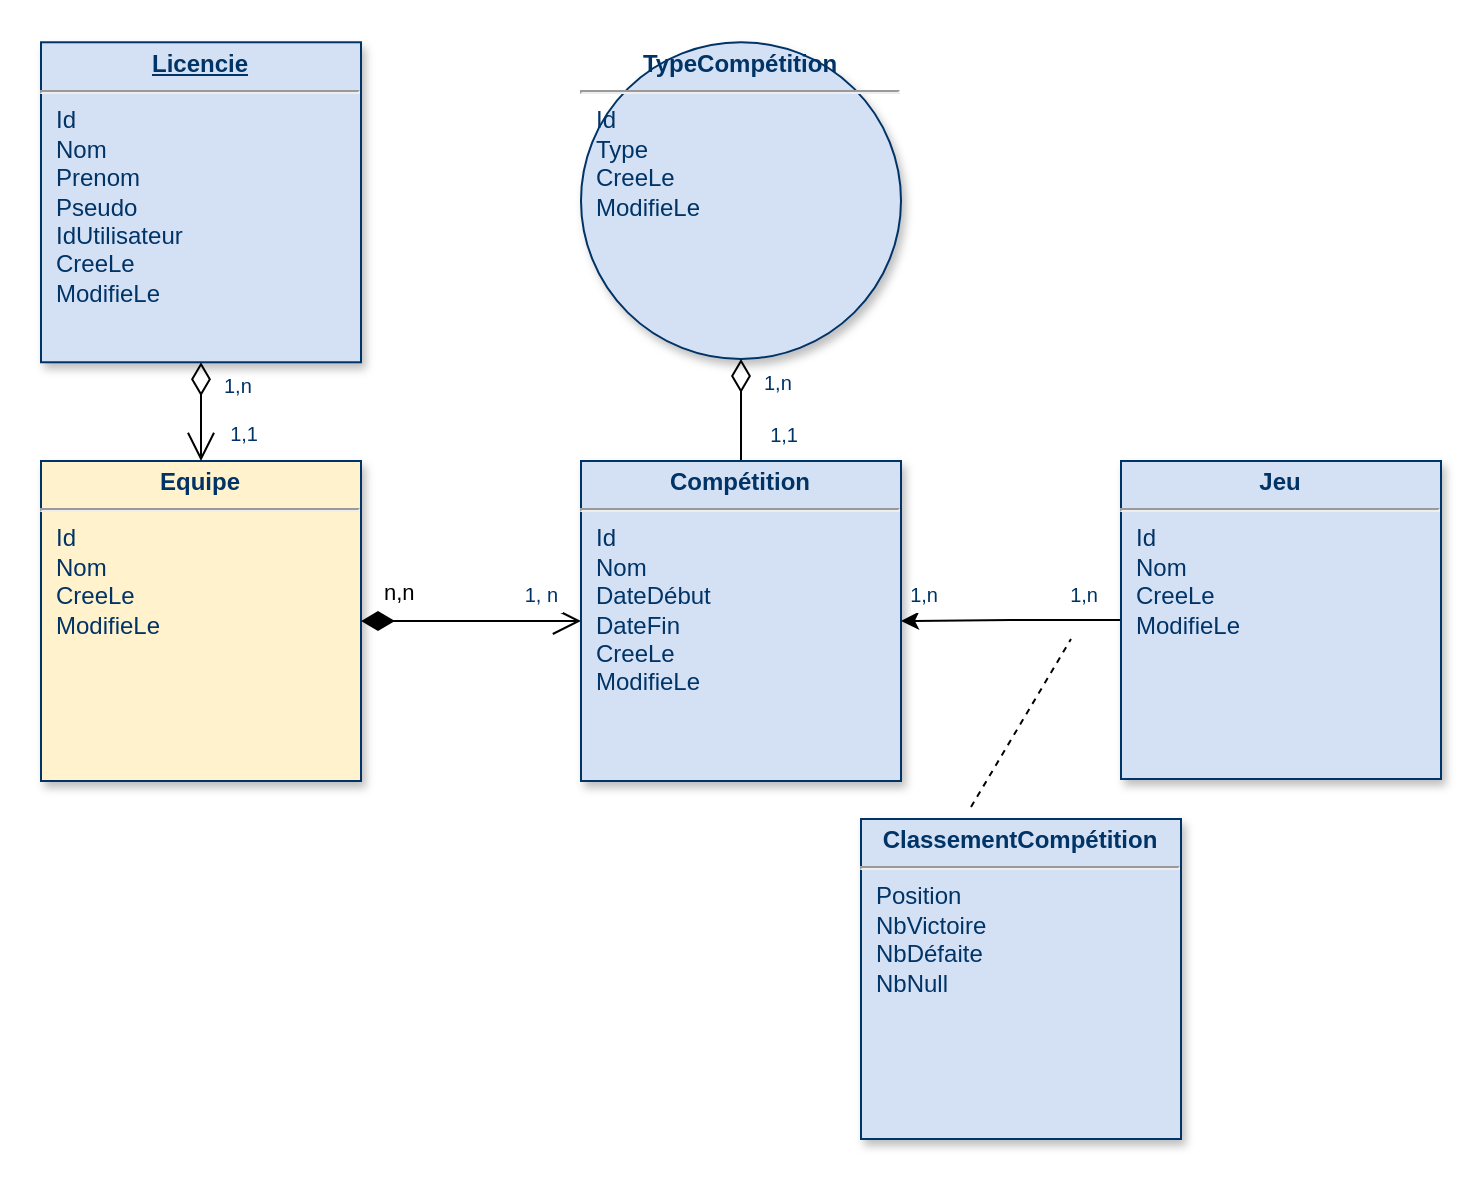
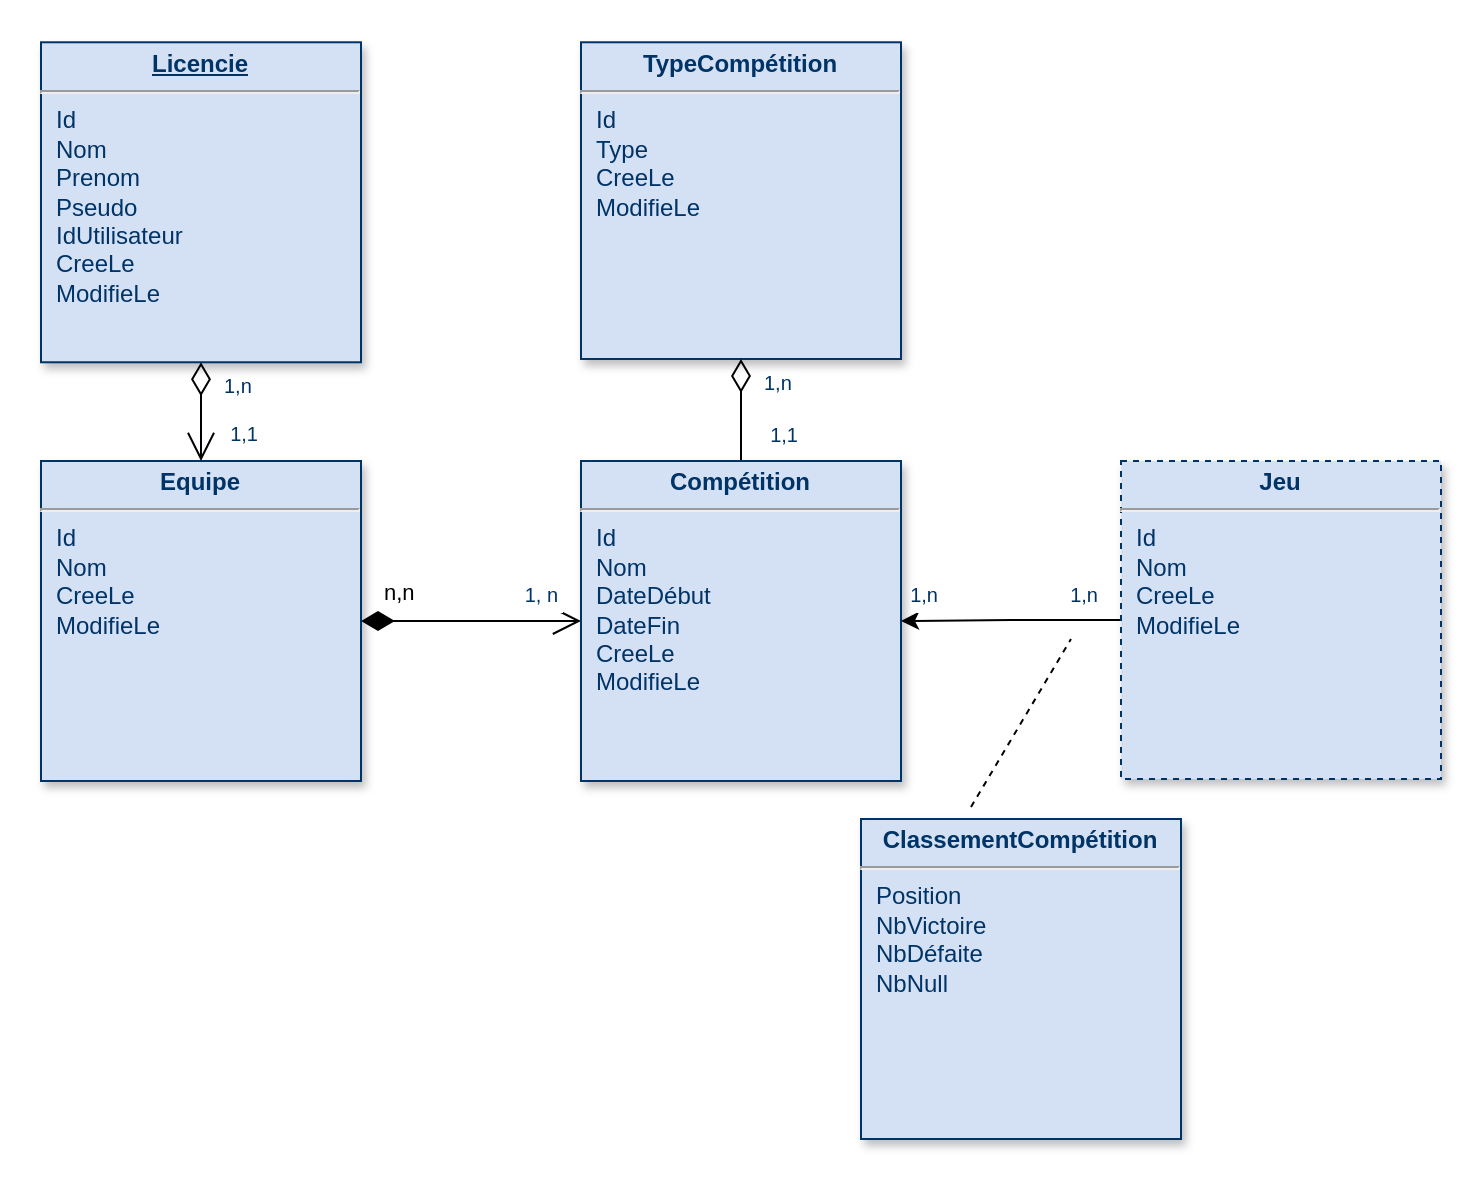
node "TypeCompétition Id Type CreeLe ModifieLe": shape ellipse -> rectangle
node "Jeu Id Nom CreeLe ModifieLe": style solid -> dashed
node "Equipe Id Nom CreeLe ModifieLe": fillcolor #fff2cc -> #d4e1f5
